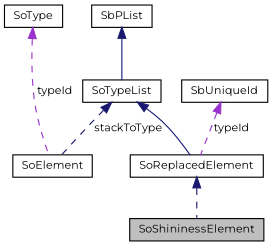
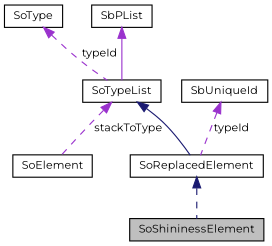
edge "SoTypeList" -> "SbPList": color midnightblue -> darkorchid3
edge "SoElement" -> "SoType": now "SoTypeList" -> "SoType"
edge "SoElement" -> "SoTypeList": color midnightblue -> darkorchid3
